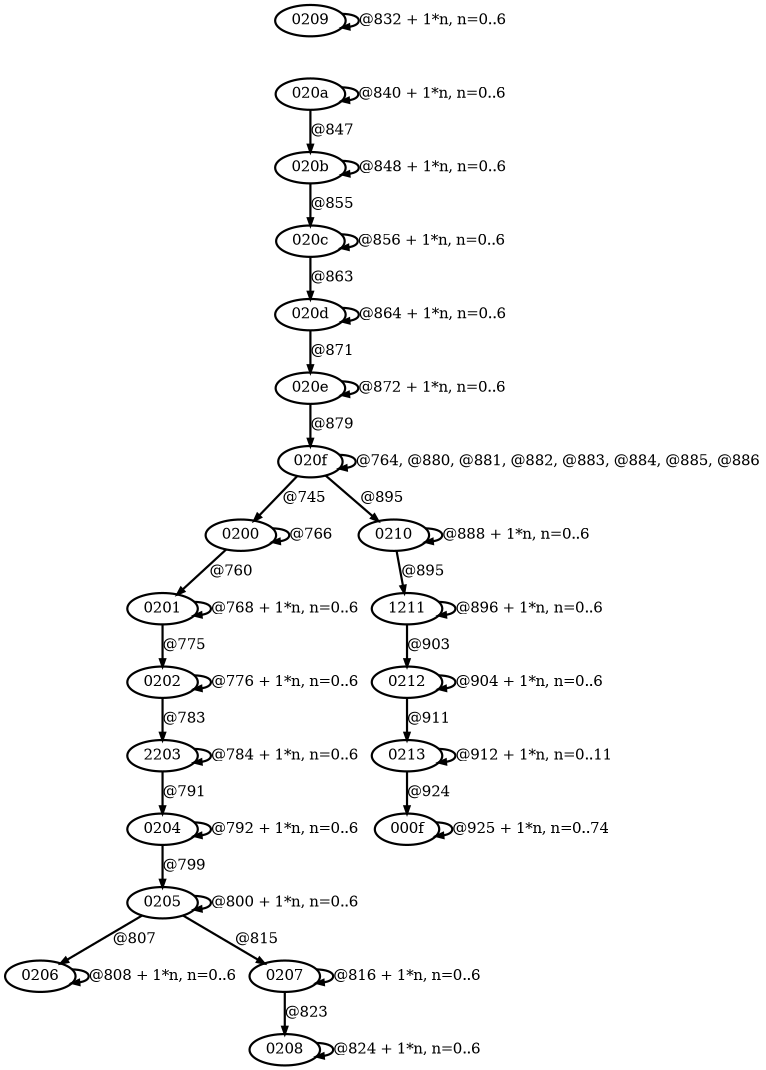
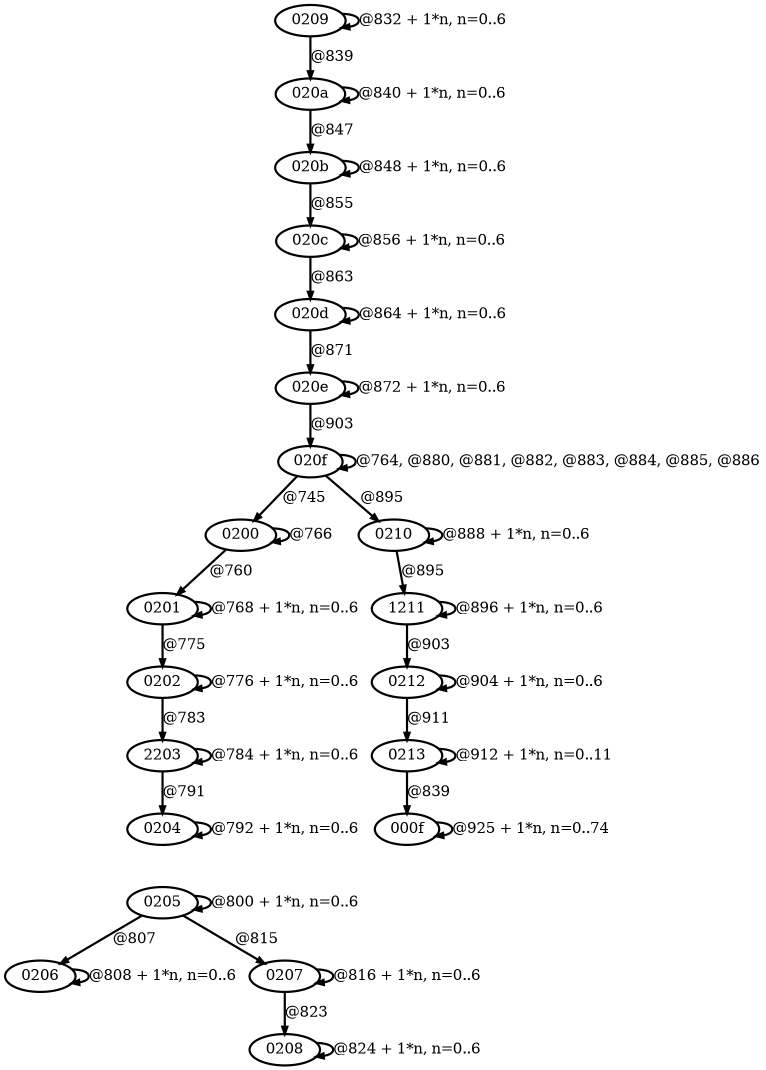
edge "0209" -> "020a": added, label "@839"
edge "020e" -> "020f": label "@879" -> "@903"
edge "0213" -> "000f": label "@924" -> "@839"
edge "0204" -> "0205": removed, label "@799"
